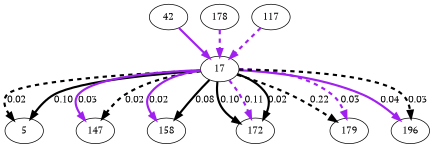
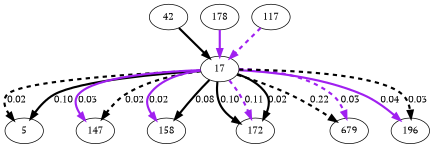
edge "178" -> "17": style dashed -> bold
edge "42" -> "17": color purple -> black
node "179": label "179" -> "679"
